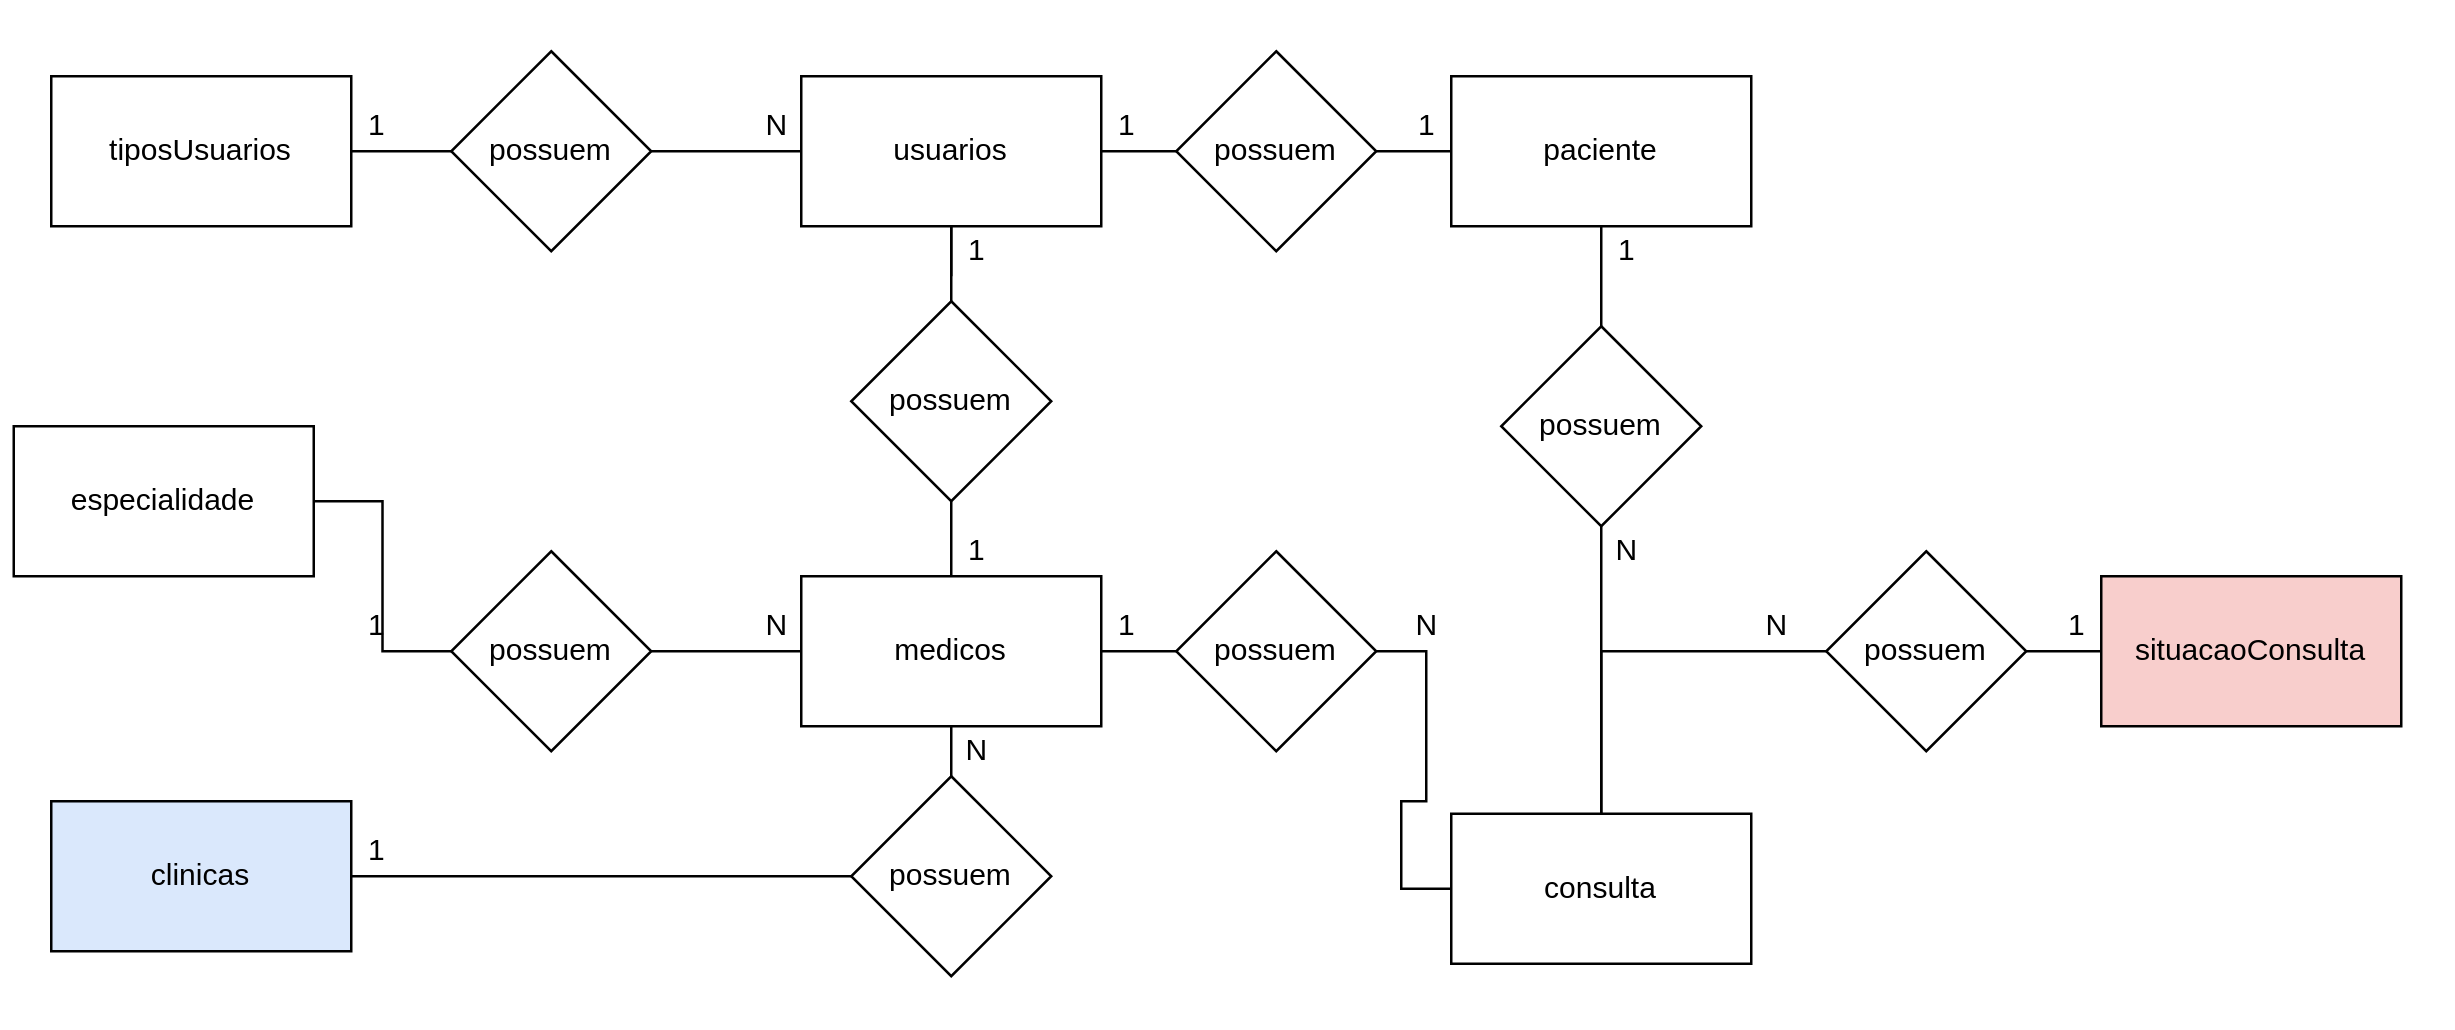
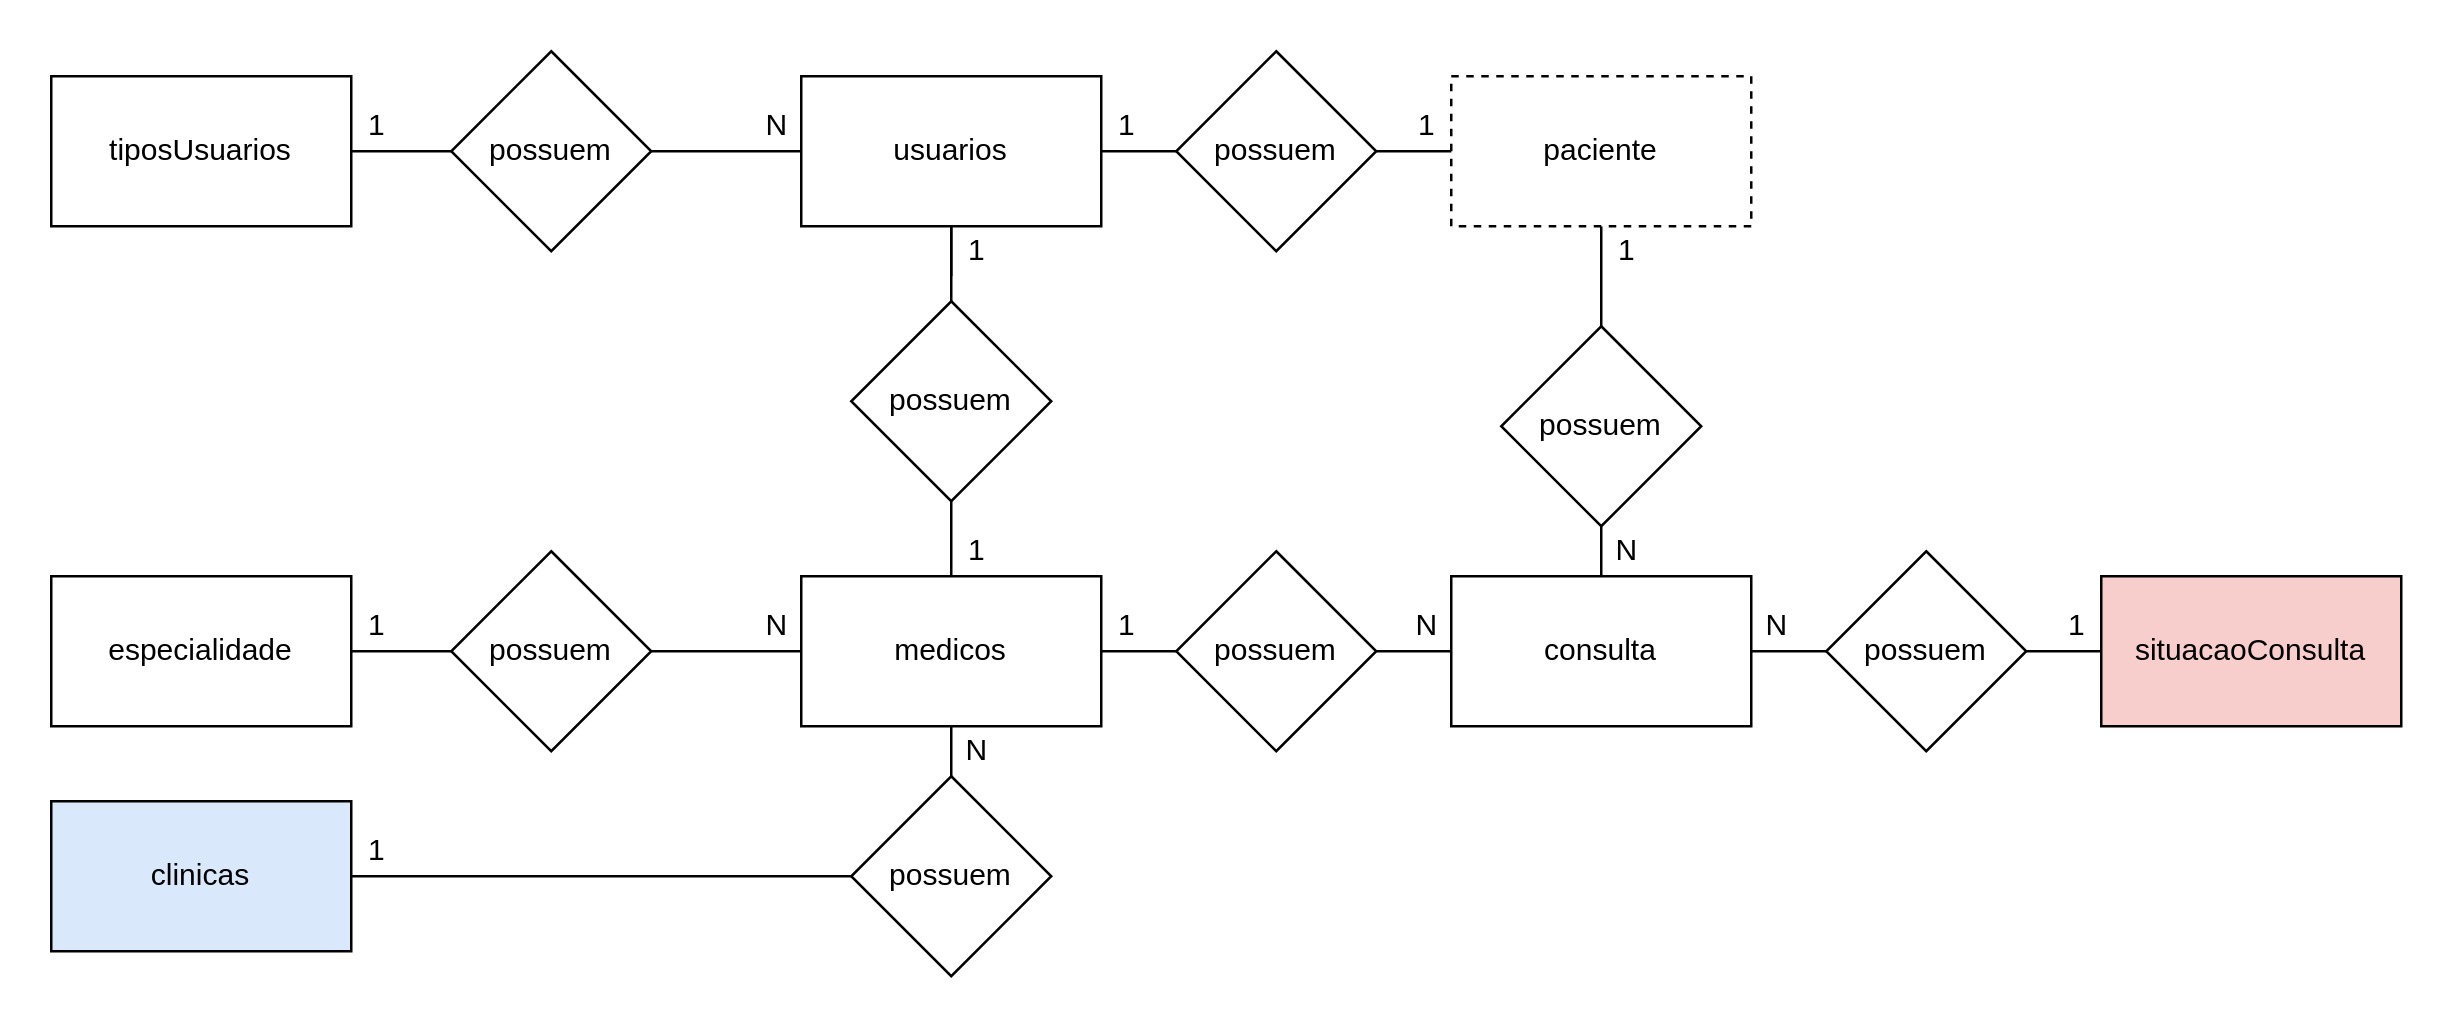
node "paciente": style solid -> dashed
node "especialidade": moved (164, 501) -> (201, 651)
node "consulta": moved (1601, 889) -> (1601, 651)
